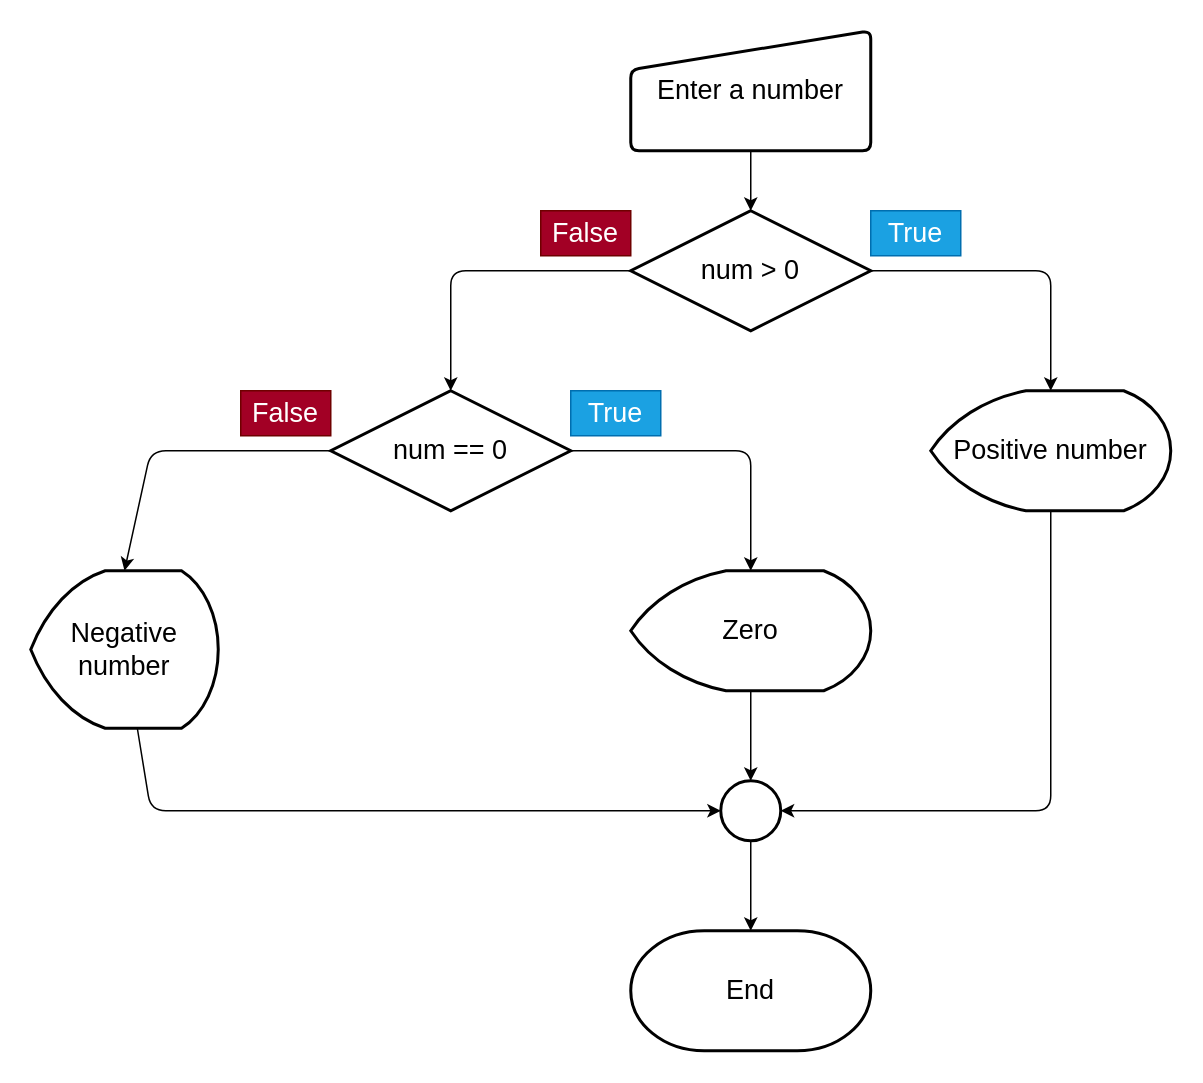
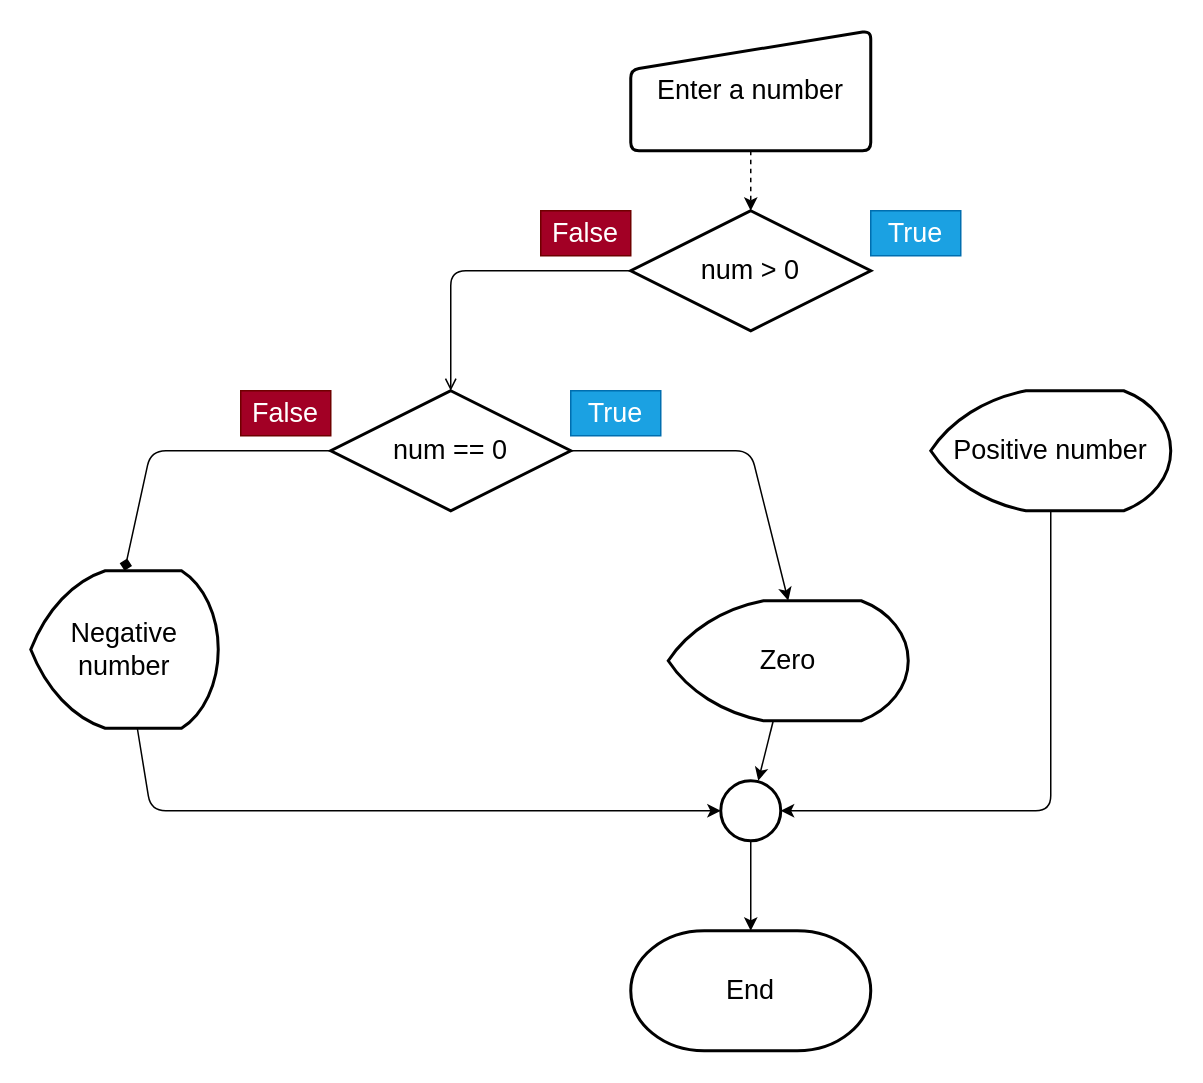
edge "Enter a number" -> "num > 0": style solid -> dashed
edge "num > 0" -> "Positive number": removed
edge "num > 0" -> "num == 0": arrowhead classic -> open
edge "num == 0" -> "Negative number": arrowhead classic -> diamond
node "Zero": moved (751, 631) -> (788, 661)
